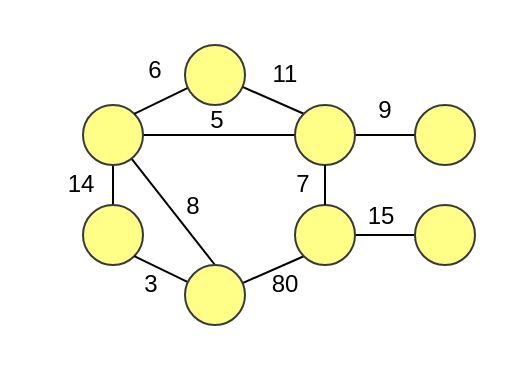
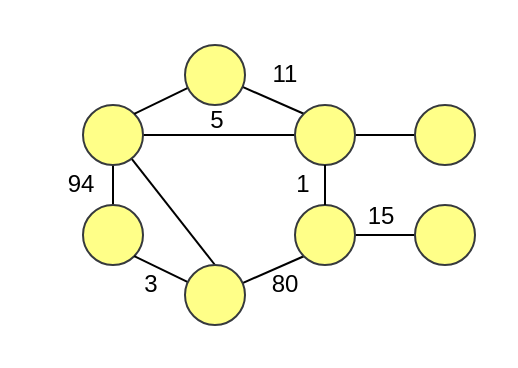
node "6": removed
node "9": removed
node "14": label "14" -> "94"
node "7": label "7" -> "1"
node "8": removed
